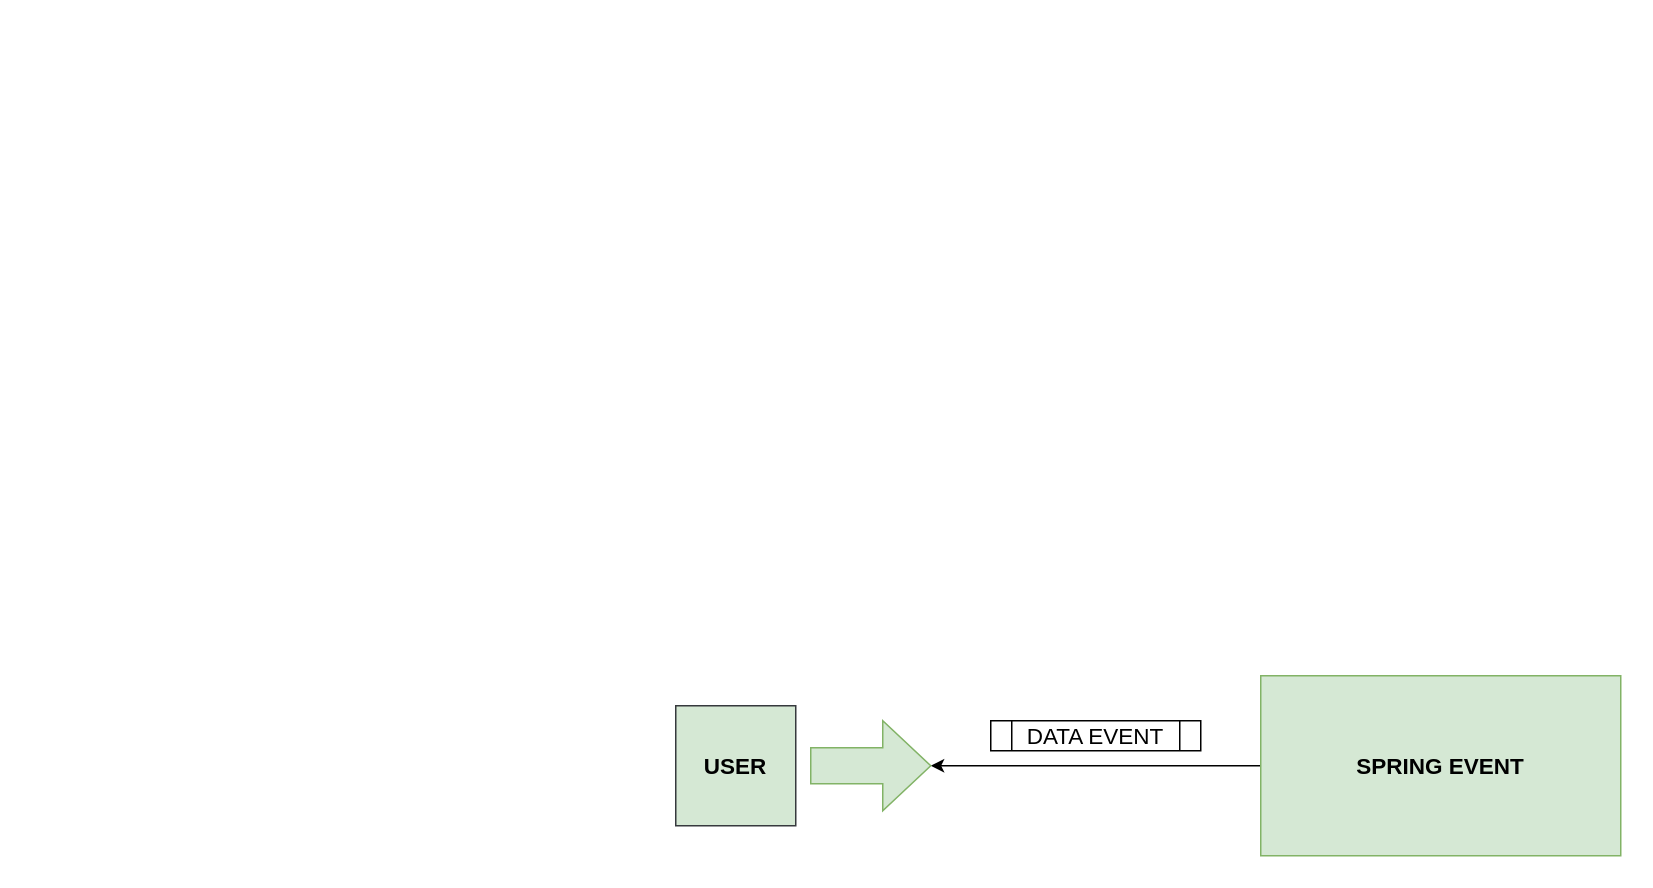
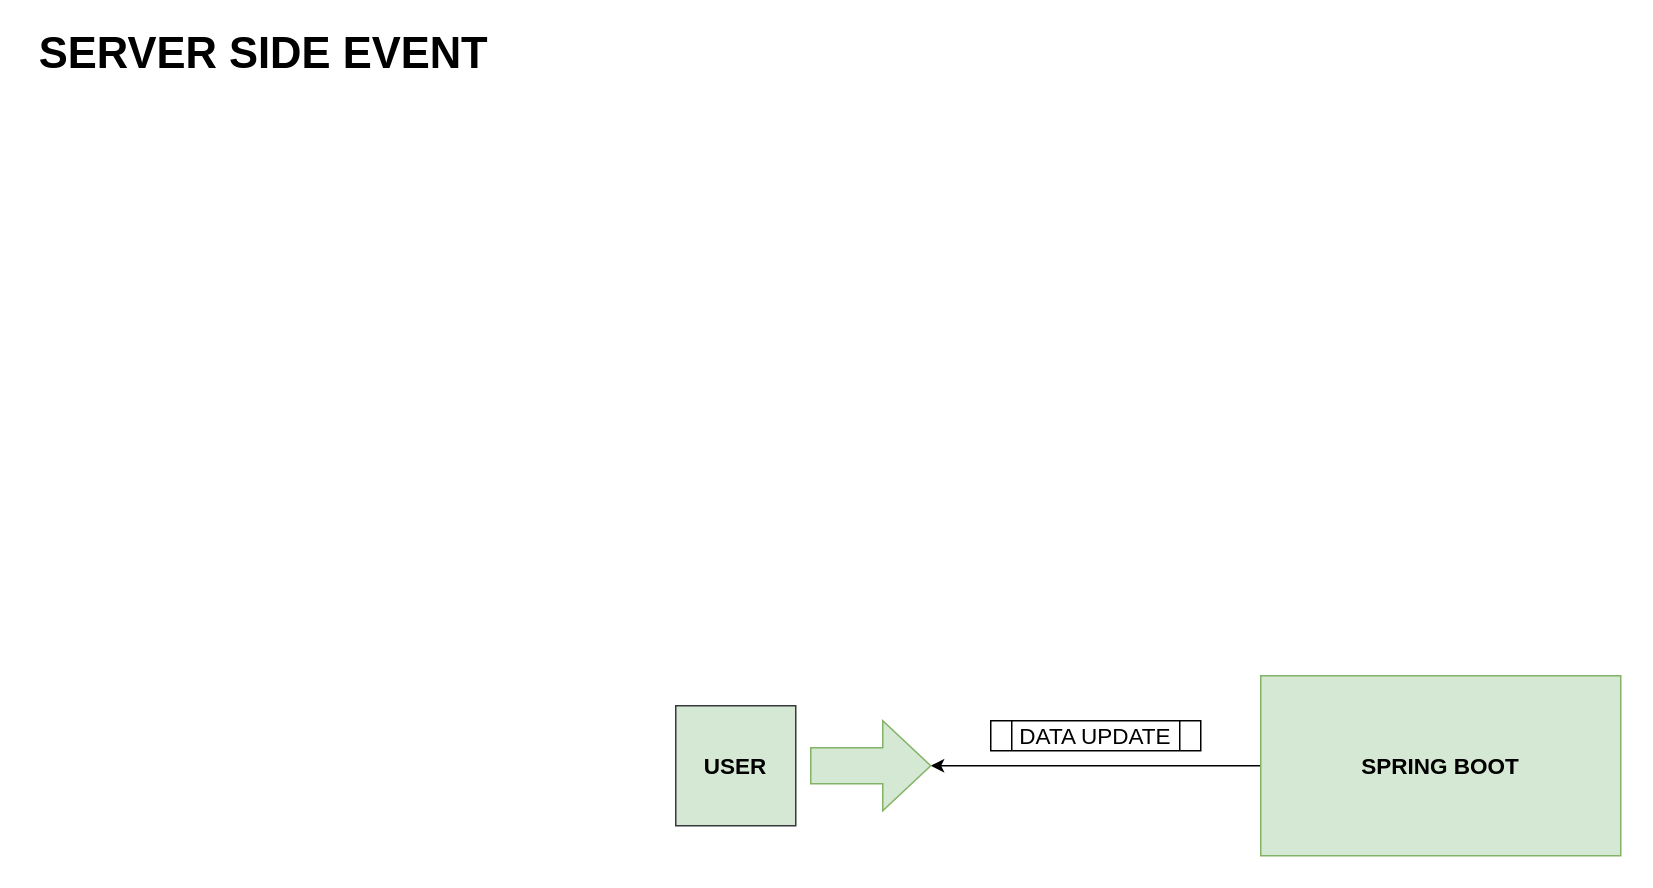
node "SERVER SIDE EVENT": added
node "DATA EVENT": label "DATA EVENT" -> "DATA UPDATE"
node "SPRING EVENT": label "SPRING EVENT" -> "SPRING BOOT"
